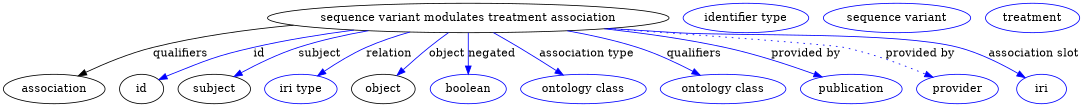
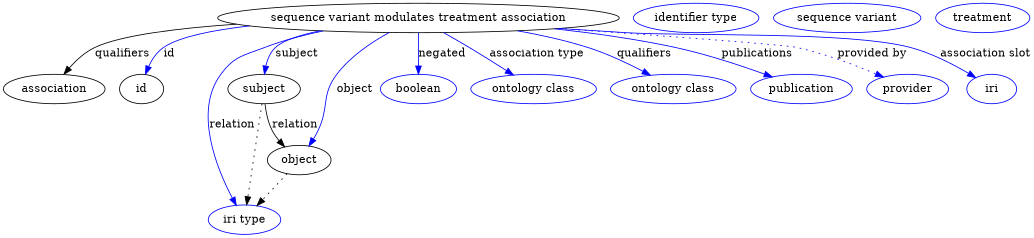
edge "sequence variant modulates treatment association" -> "publication": label "provided by" -> "publications"
edge "subject" -> "object": added, label "relation"
edge "subject" -> "iri type": added
edge "object" -> "iri type": added
